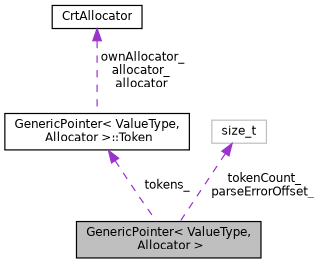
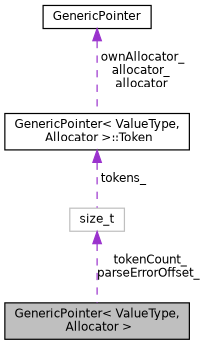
node "CrtAllocator": label "CrtAllocator" -> "GenericPointer"
edge "GenericPointer< ValueType, Allocator >" -> "GenericPointer< ValueType, Allocator >::Token": now "size_t" -> "GenericPointer< ValueType, Allocator >::Token"
